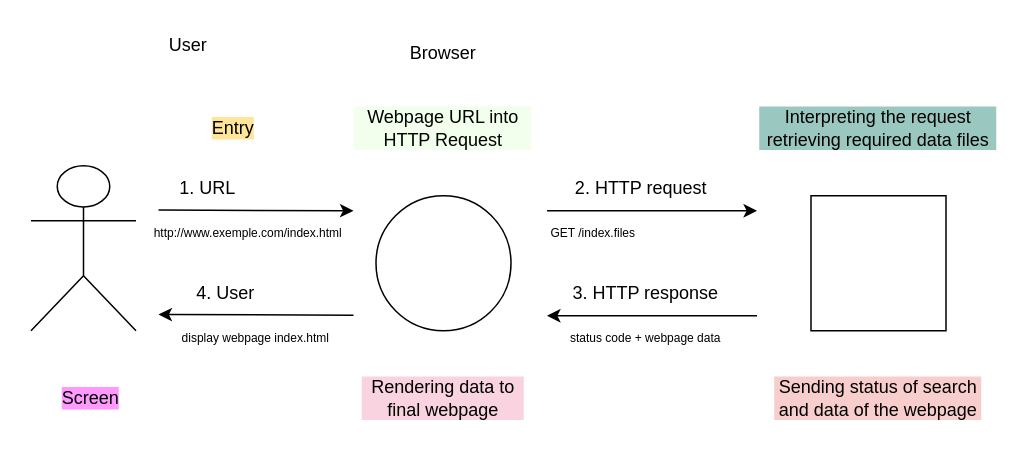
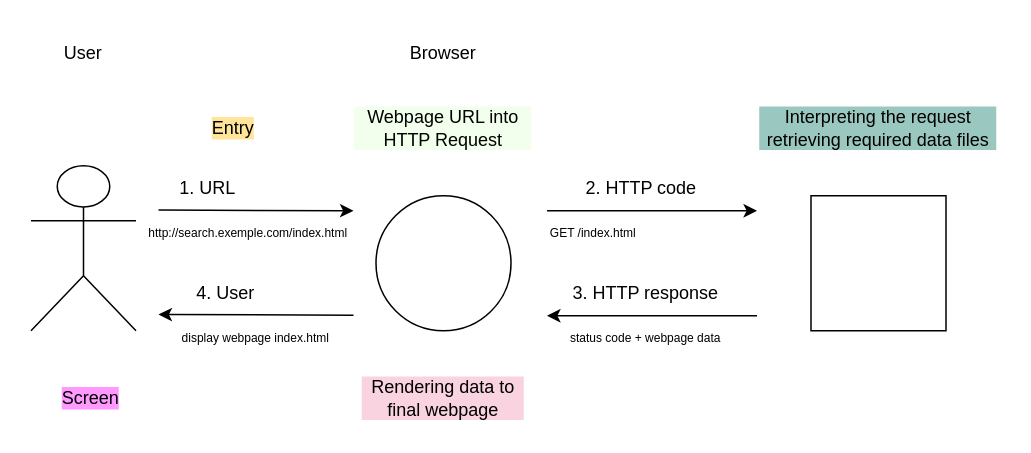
node "User": moved (188, 46) -> (83, 53)
node "2. HTTP request": label "2. HTTP request" -> "2. HTTP code"
node "http://www.exemple.com/index.html": label "http://www.exemple.com/index.html" -> "http://search.exemple.com/index.html"
node "GET /index.files": label "GET /index.files" -> "GET /index.html"
node "Sending status of search and data of the webpage": removed
